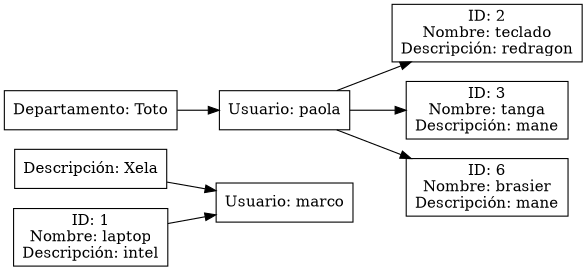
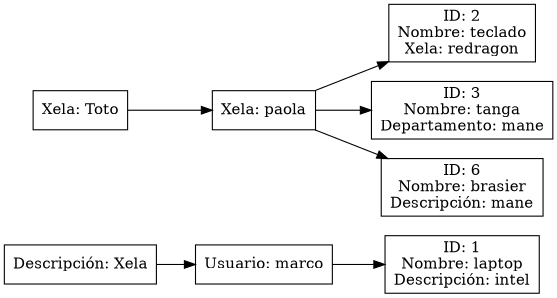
node "ID: 2 Nombre: teclado Descripción: redragon": label "ID: 2 Nombre: teclado Descripción: redragon" -> "ID: 2 Nombre: teclado Xela: redragon"
node "Departamento: Toto": label "Departamento: Toto" -> "Xela: Toto"
node "Usuario: paola": label "Usuario: paola" -> "Xela: paola"
node "ID: 3 Nombre: tanga Descripción: mane": label "ID: 3 Nombre: tanga Descripción: mane" -> "ID: 3 Nombre: tanga Departamento: mane"
edge "ID: 1 Nombre: laptop Descripción: intel" -> "Usuario: marco": reversed
